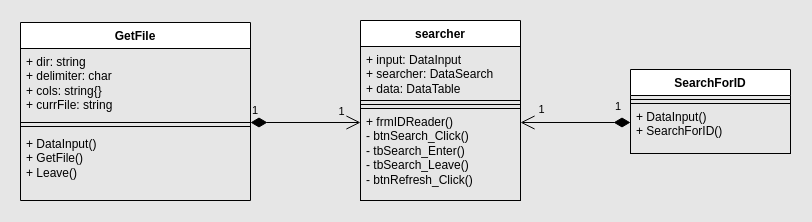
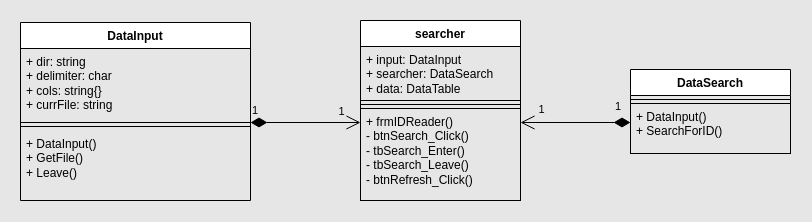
node "GetFile": label "GetFile" -> "DataInput"
node "SearchForID": label "SearchForID" -> "DataSearch"
